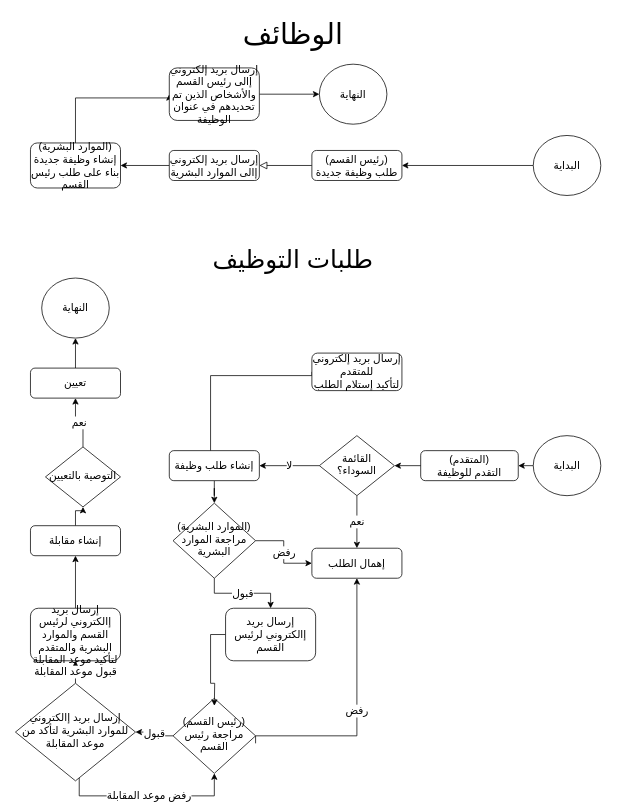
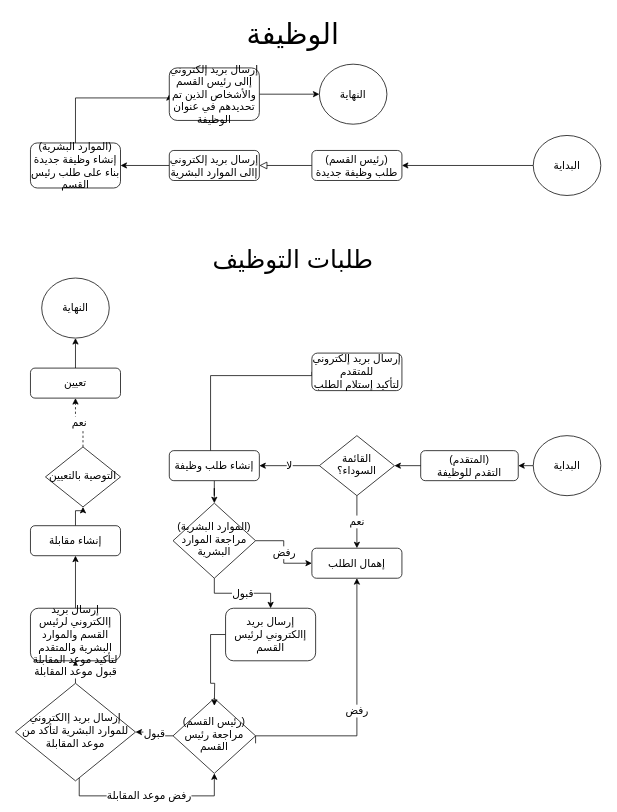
node "الوظائف": label "الوظائف" -> "الوظيفة"
edge "التوصية بالتعيين" -> "تعيين": style solid -> dashed
